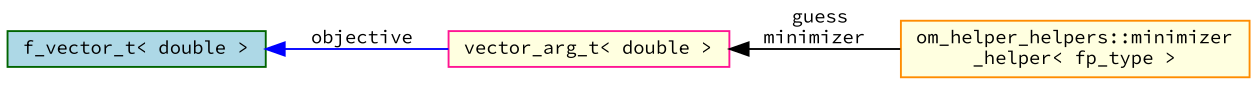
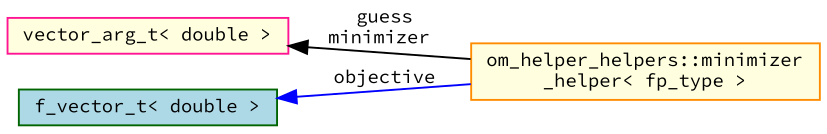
edge "vector_arg_t< double >" -> "f_vector_t< double >": now "om_helper_helpers::minimizer _helper< fp_type >" -> "f_vector_t< double >"
